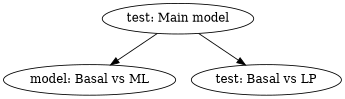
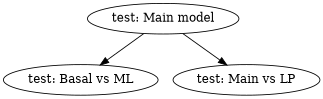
node "model: Basal vs ML": label "model: Basal vs ML" -> "test: Basal vs ML"
node "test: Basal vs LP": label "test: Basal vs LP" -> "test: Main vs LP"
